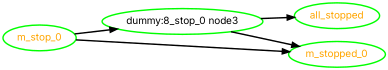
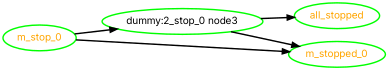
node "dummy:8_stop_0 node3": label "dummy:8_stop_0 node3" -> "dummy:2_stop_0 node3"
